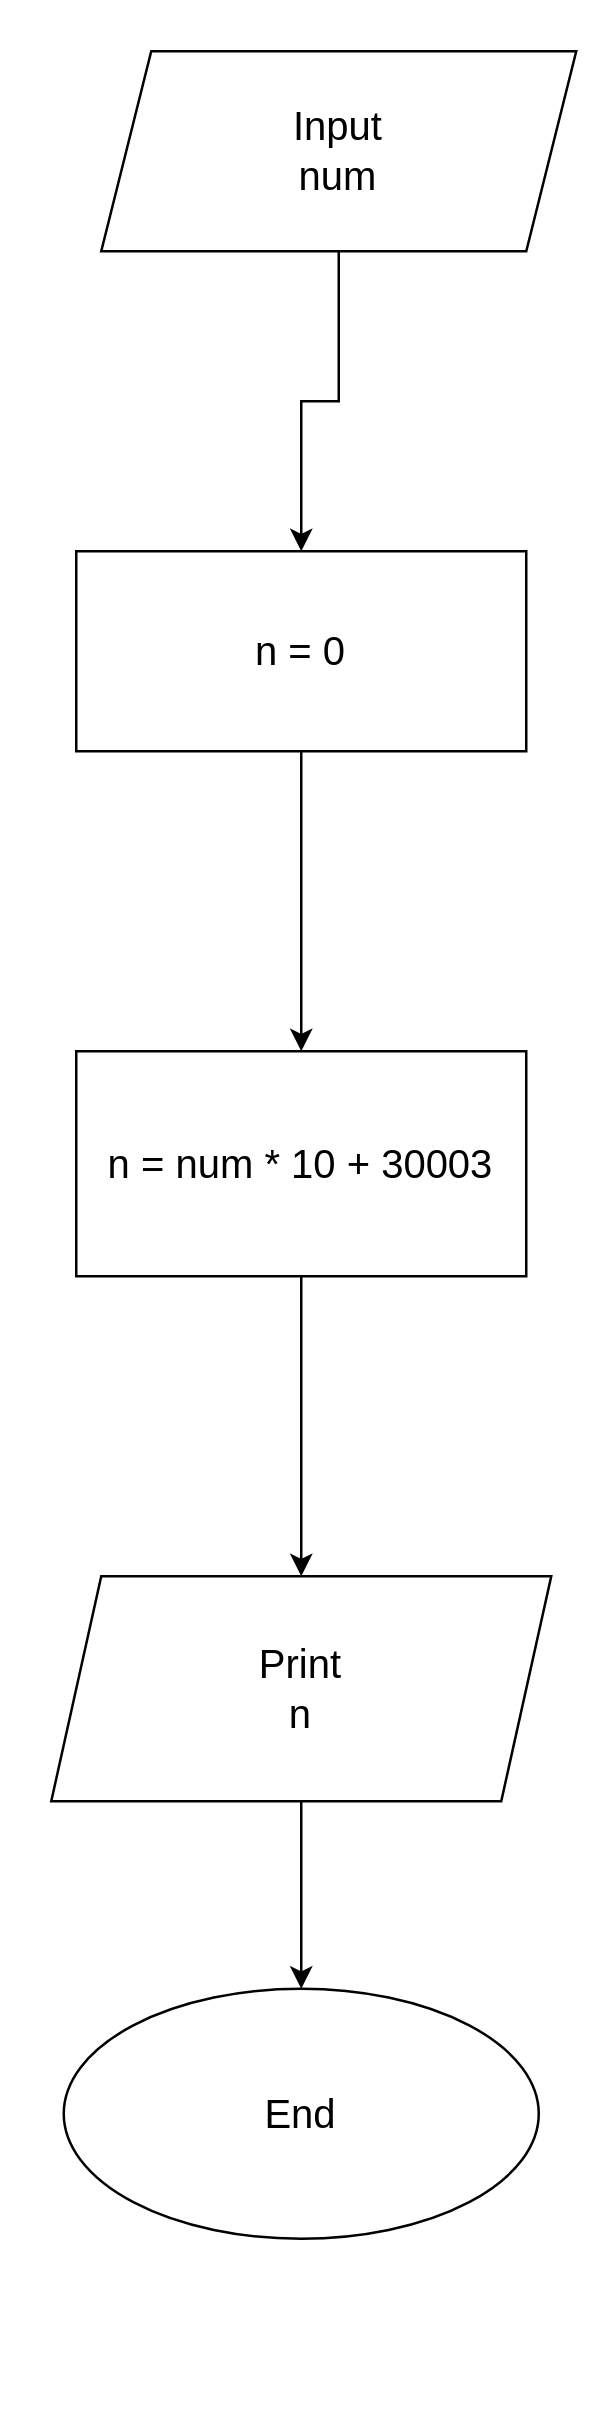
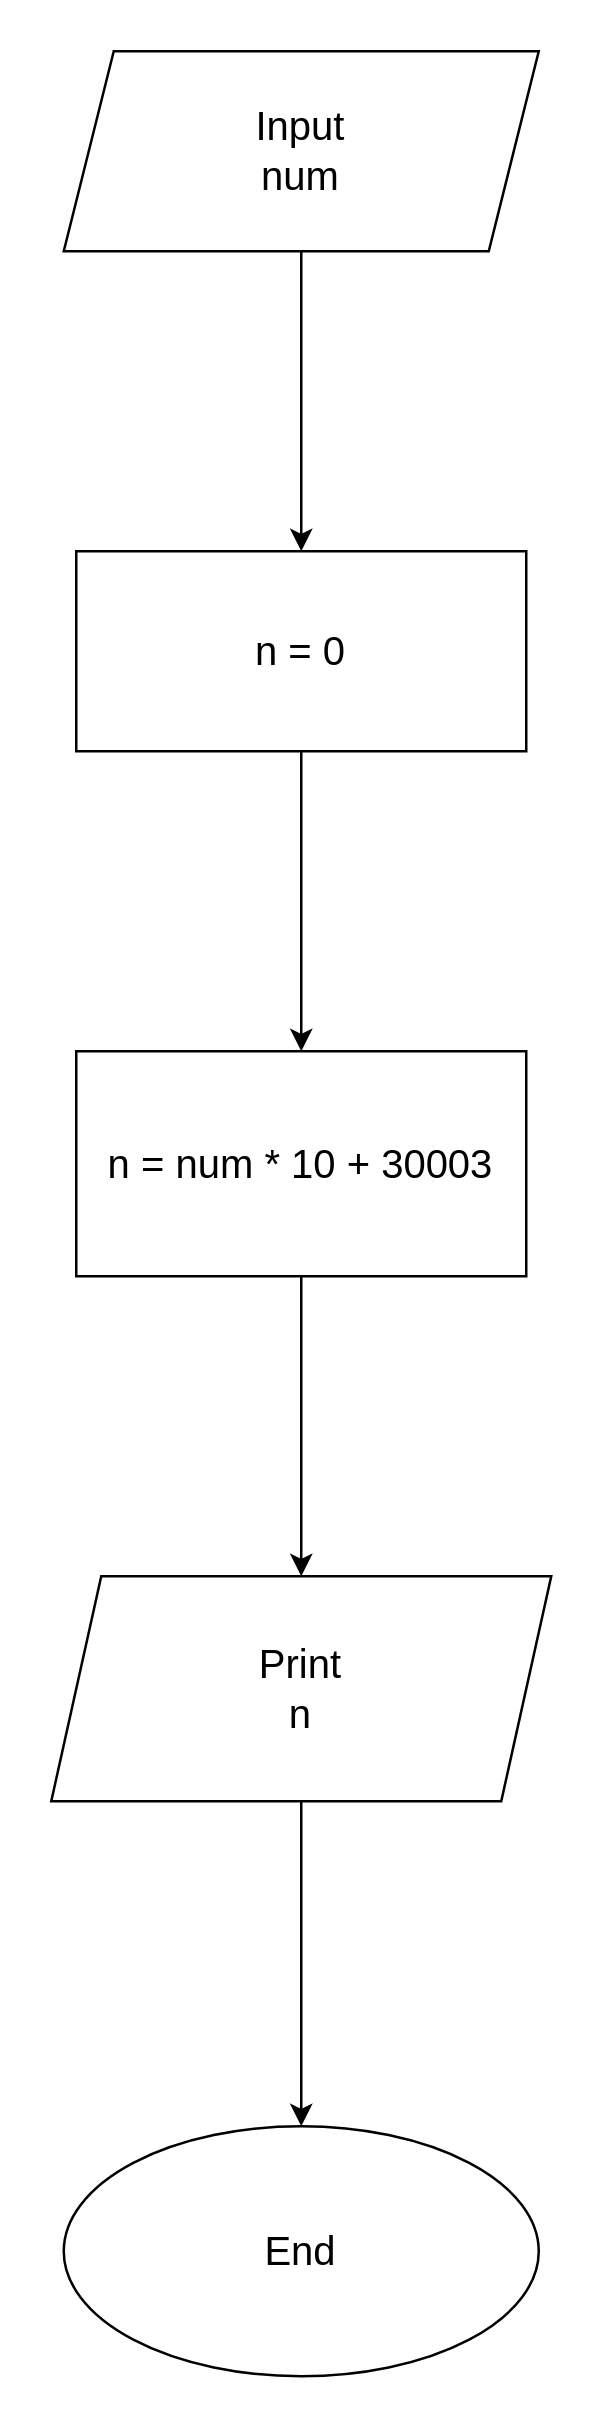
node "Input num": moved (339, 151) -> (301, 151)
node "End": moved (301, 2114) -> (301, 2251)
